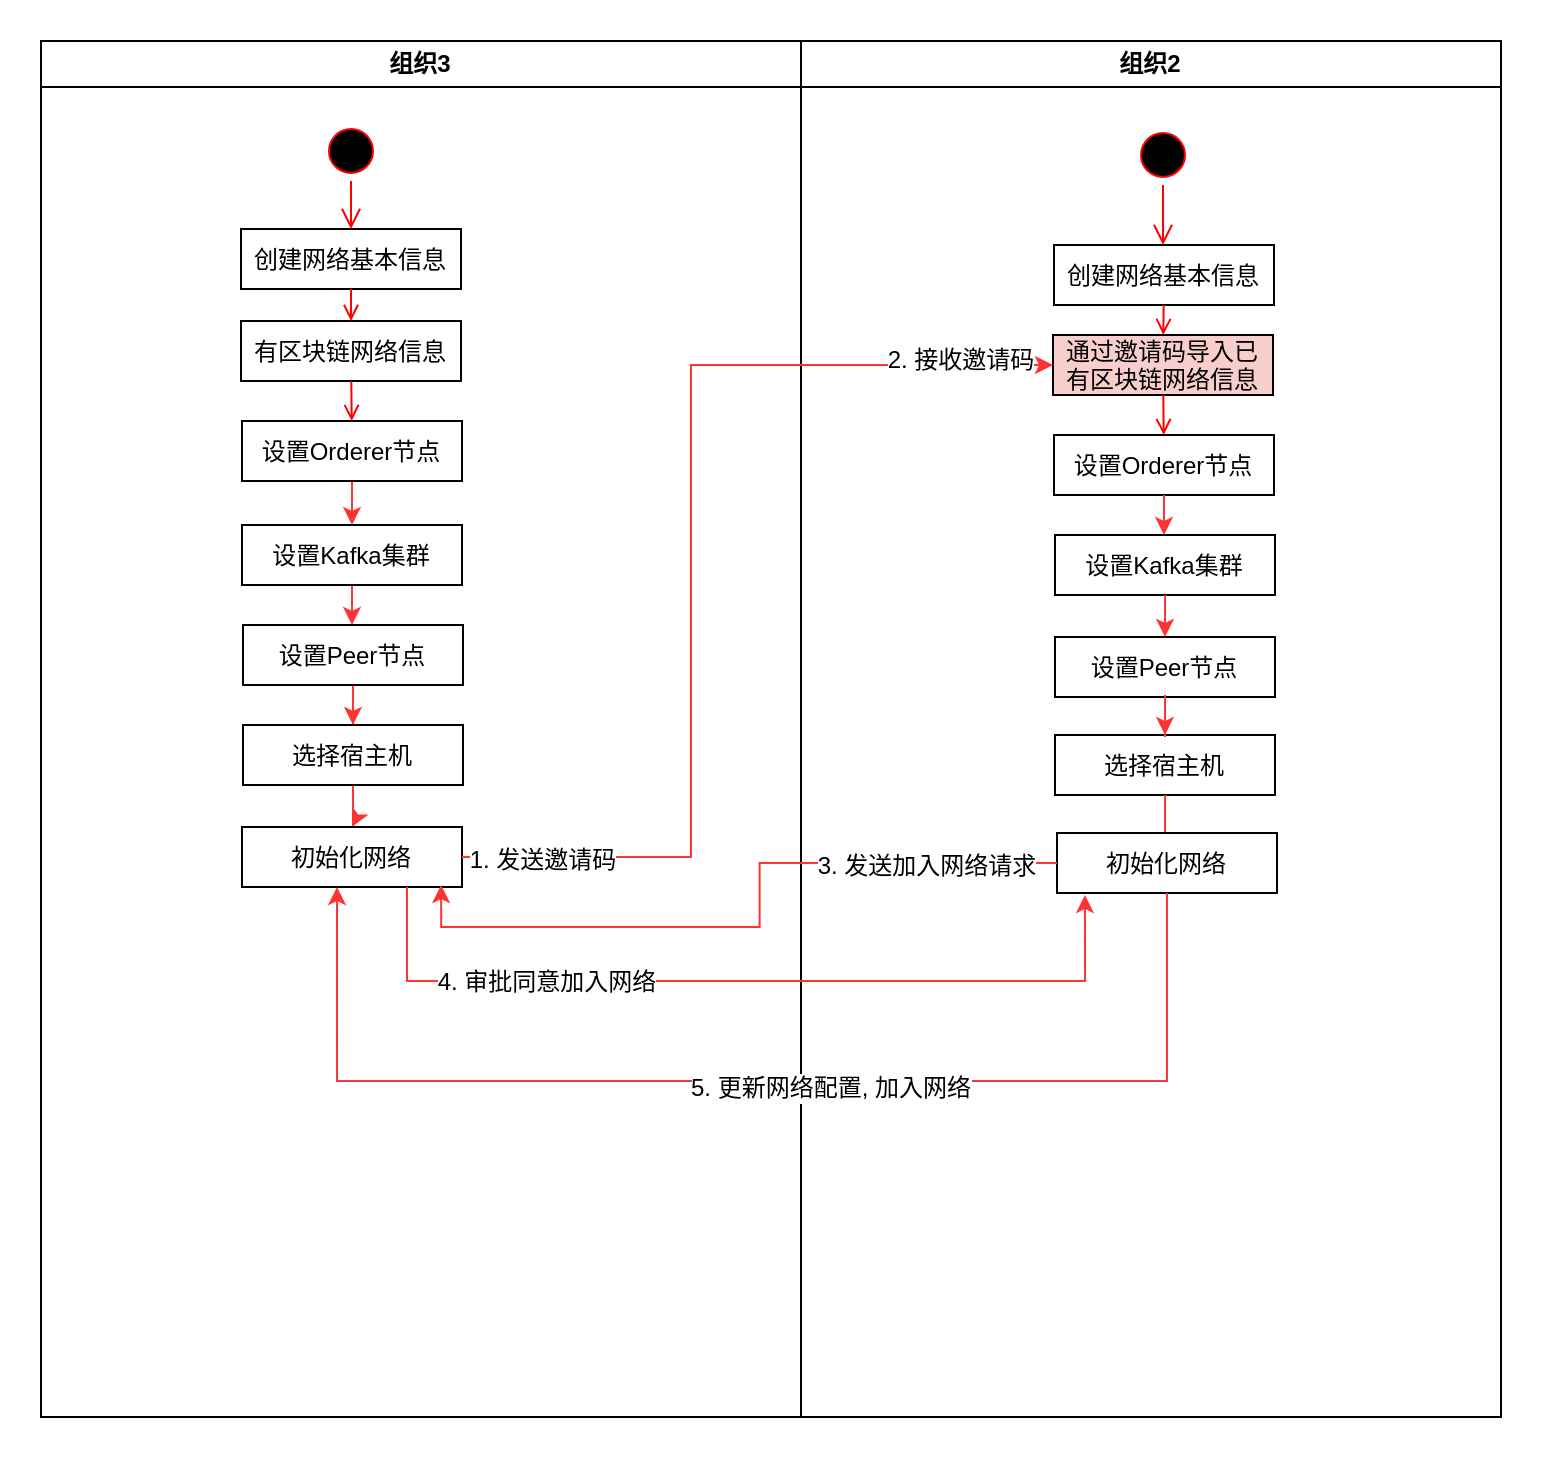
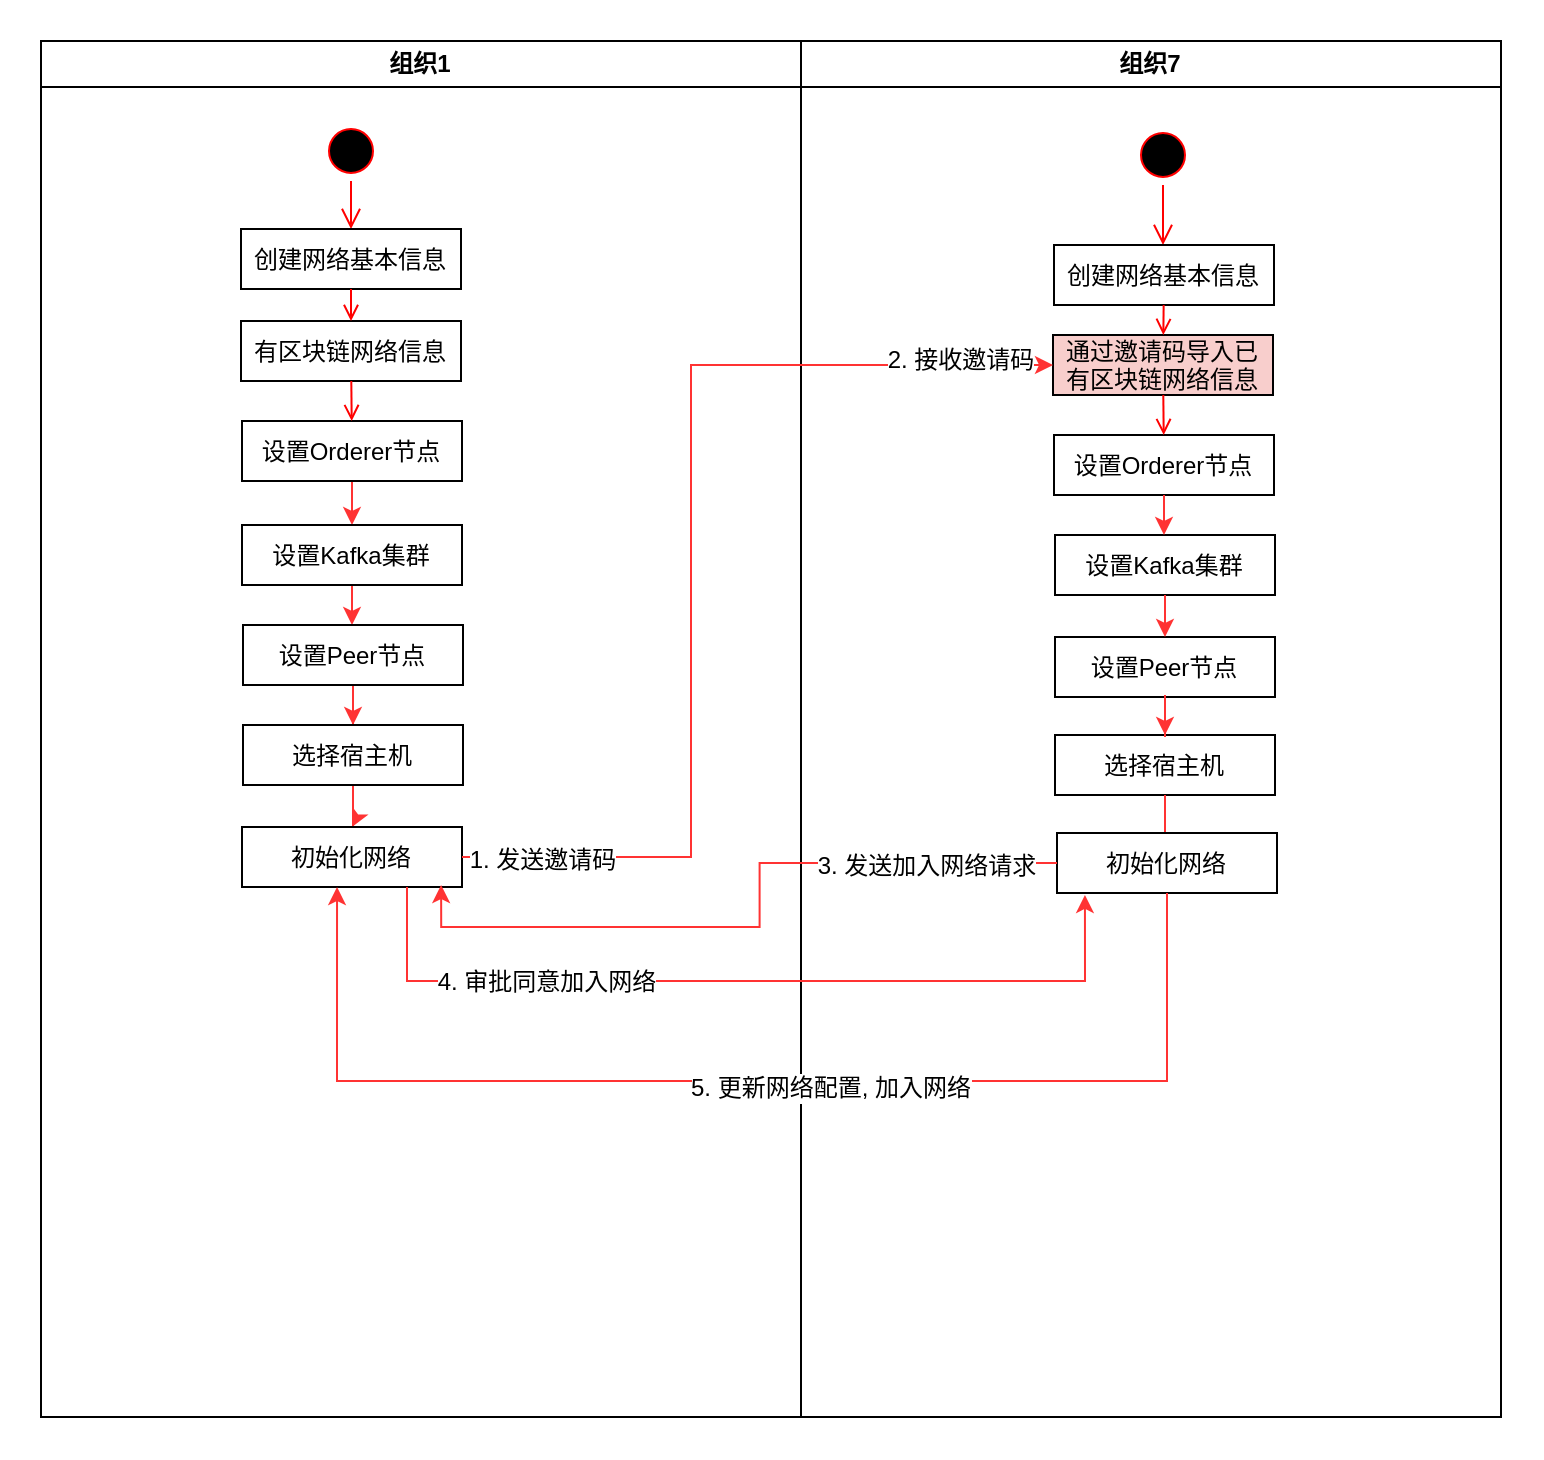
node "组织3": label "组织3" -> "组织1"
node "组织2": label "组织2" -> "组织7"
